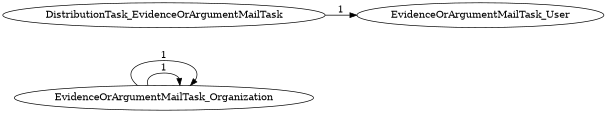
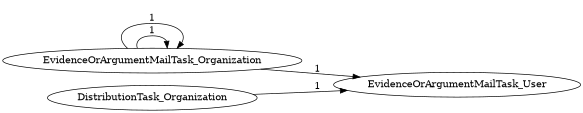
node "DistributionTask_EvidenceOrArgumentMailTask": label "DistributionTask_EvidenceOrArgumentMailTask" -> "DistributionTask_Organization"
edge "EvidenceOrArgumentMailTask_Organization" -> "EvidenceOrArgumentMailTask_User": added, label "1"
